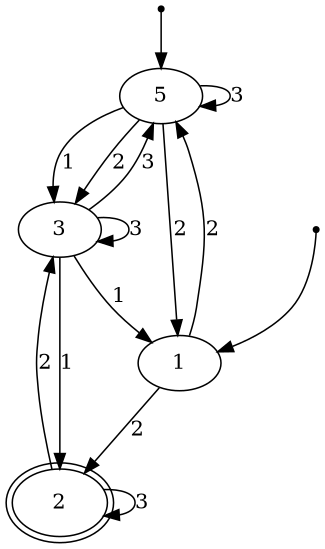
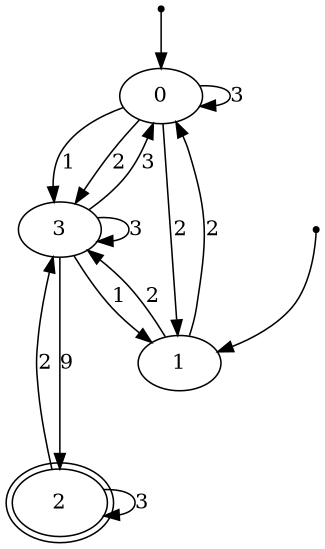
node "5": label "5" -> "0"
edge "3" -> "2": label "1" -> "9"
edge "1" -> "2": now "1" -> "3"
